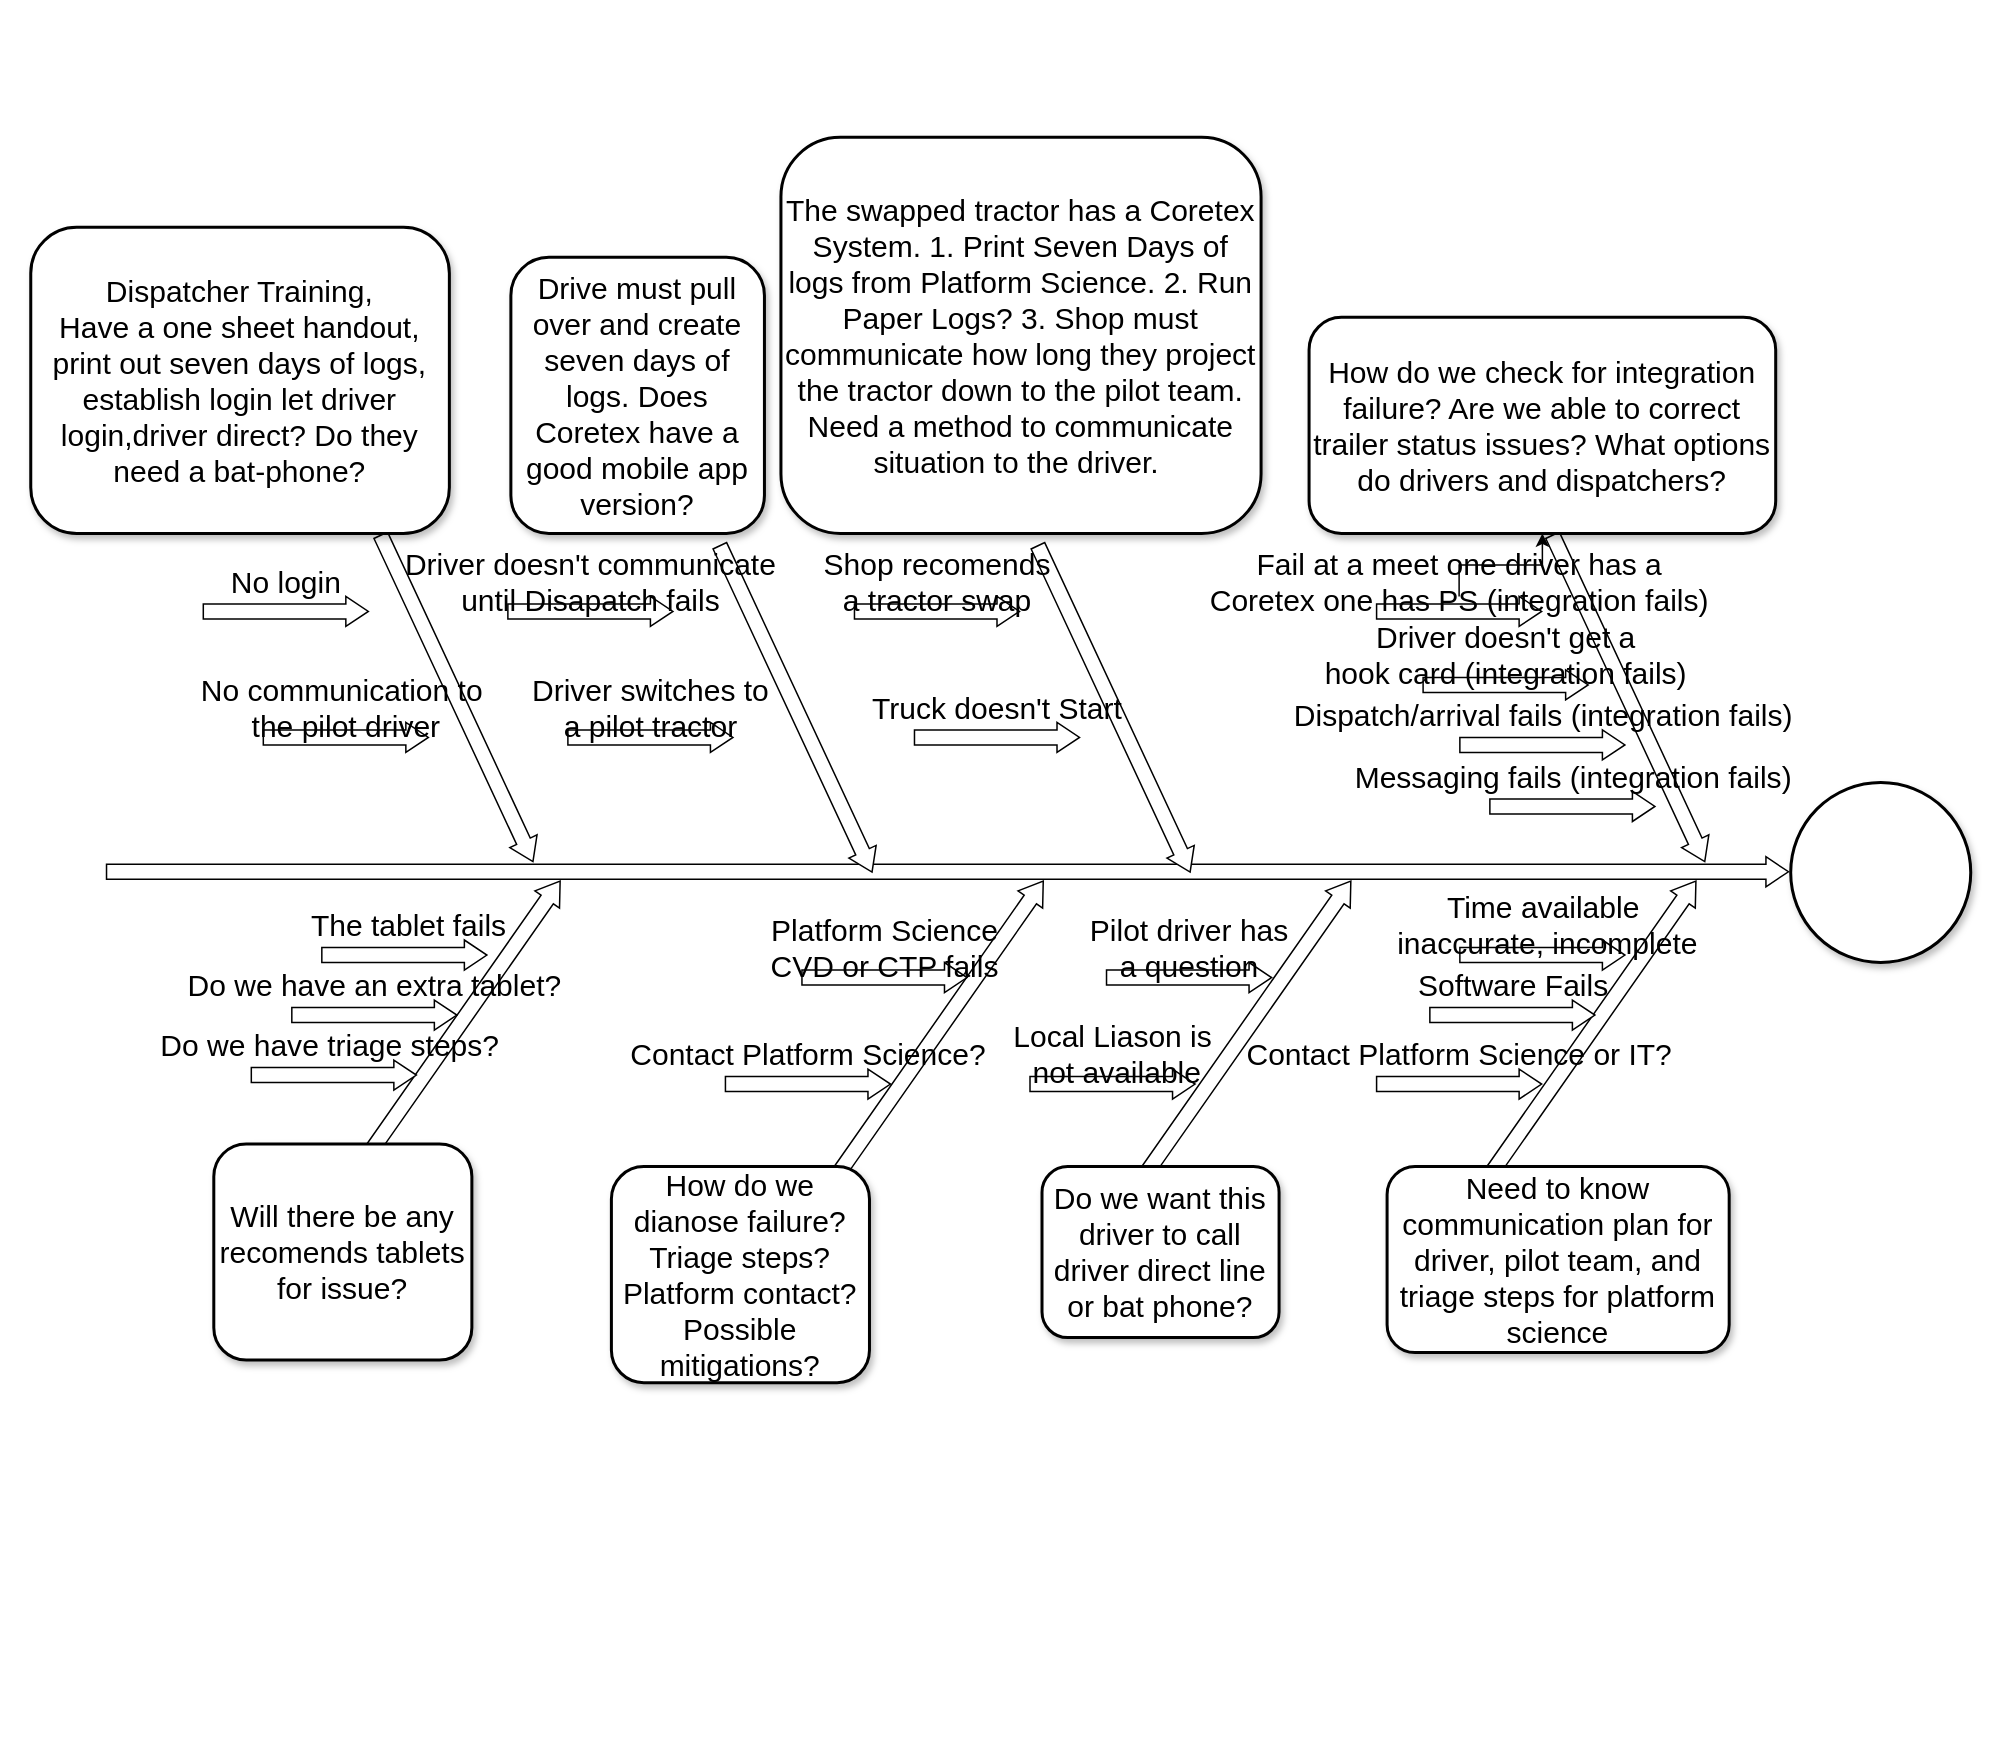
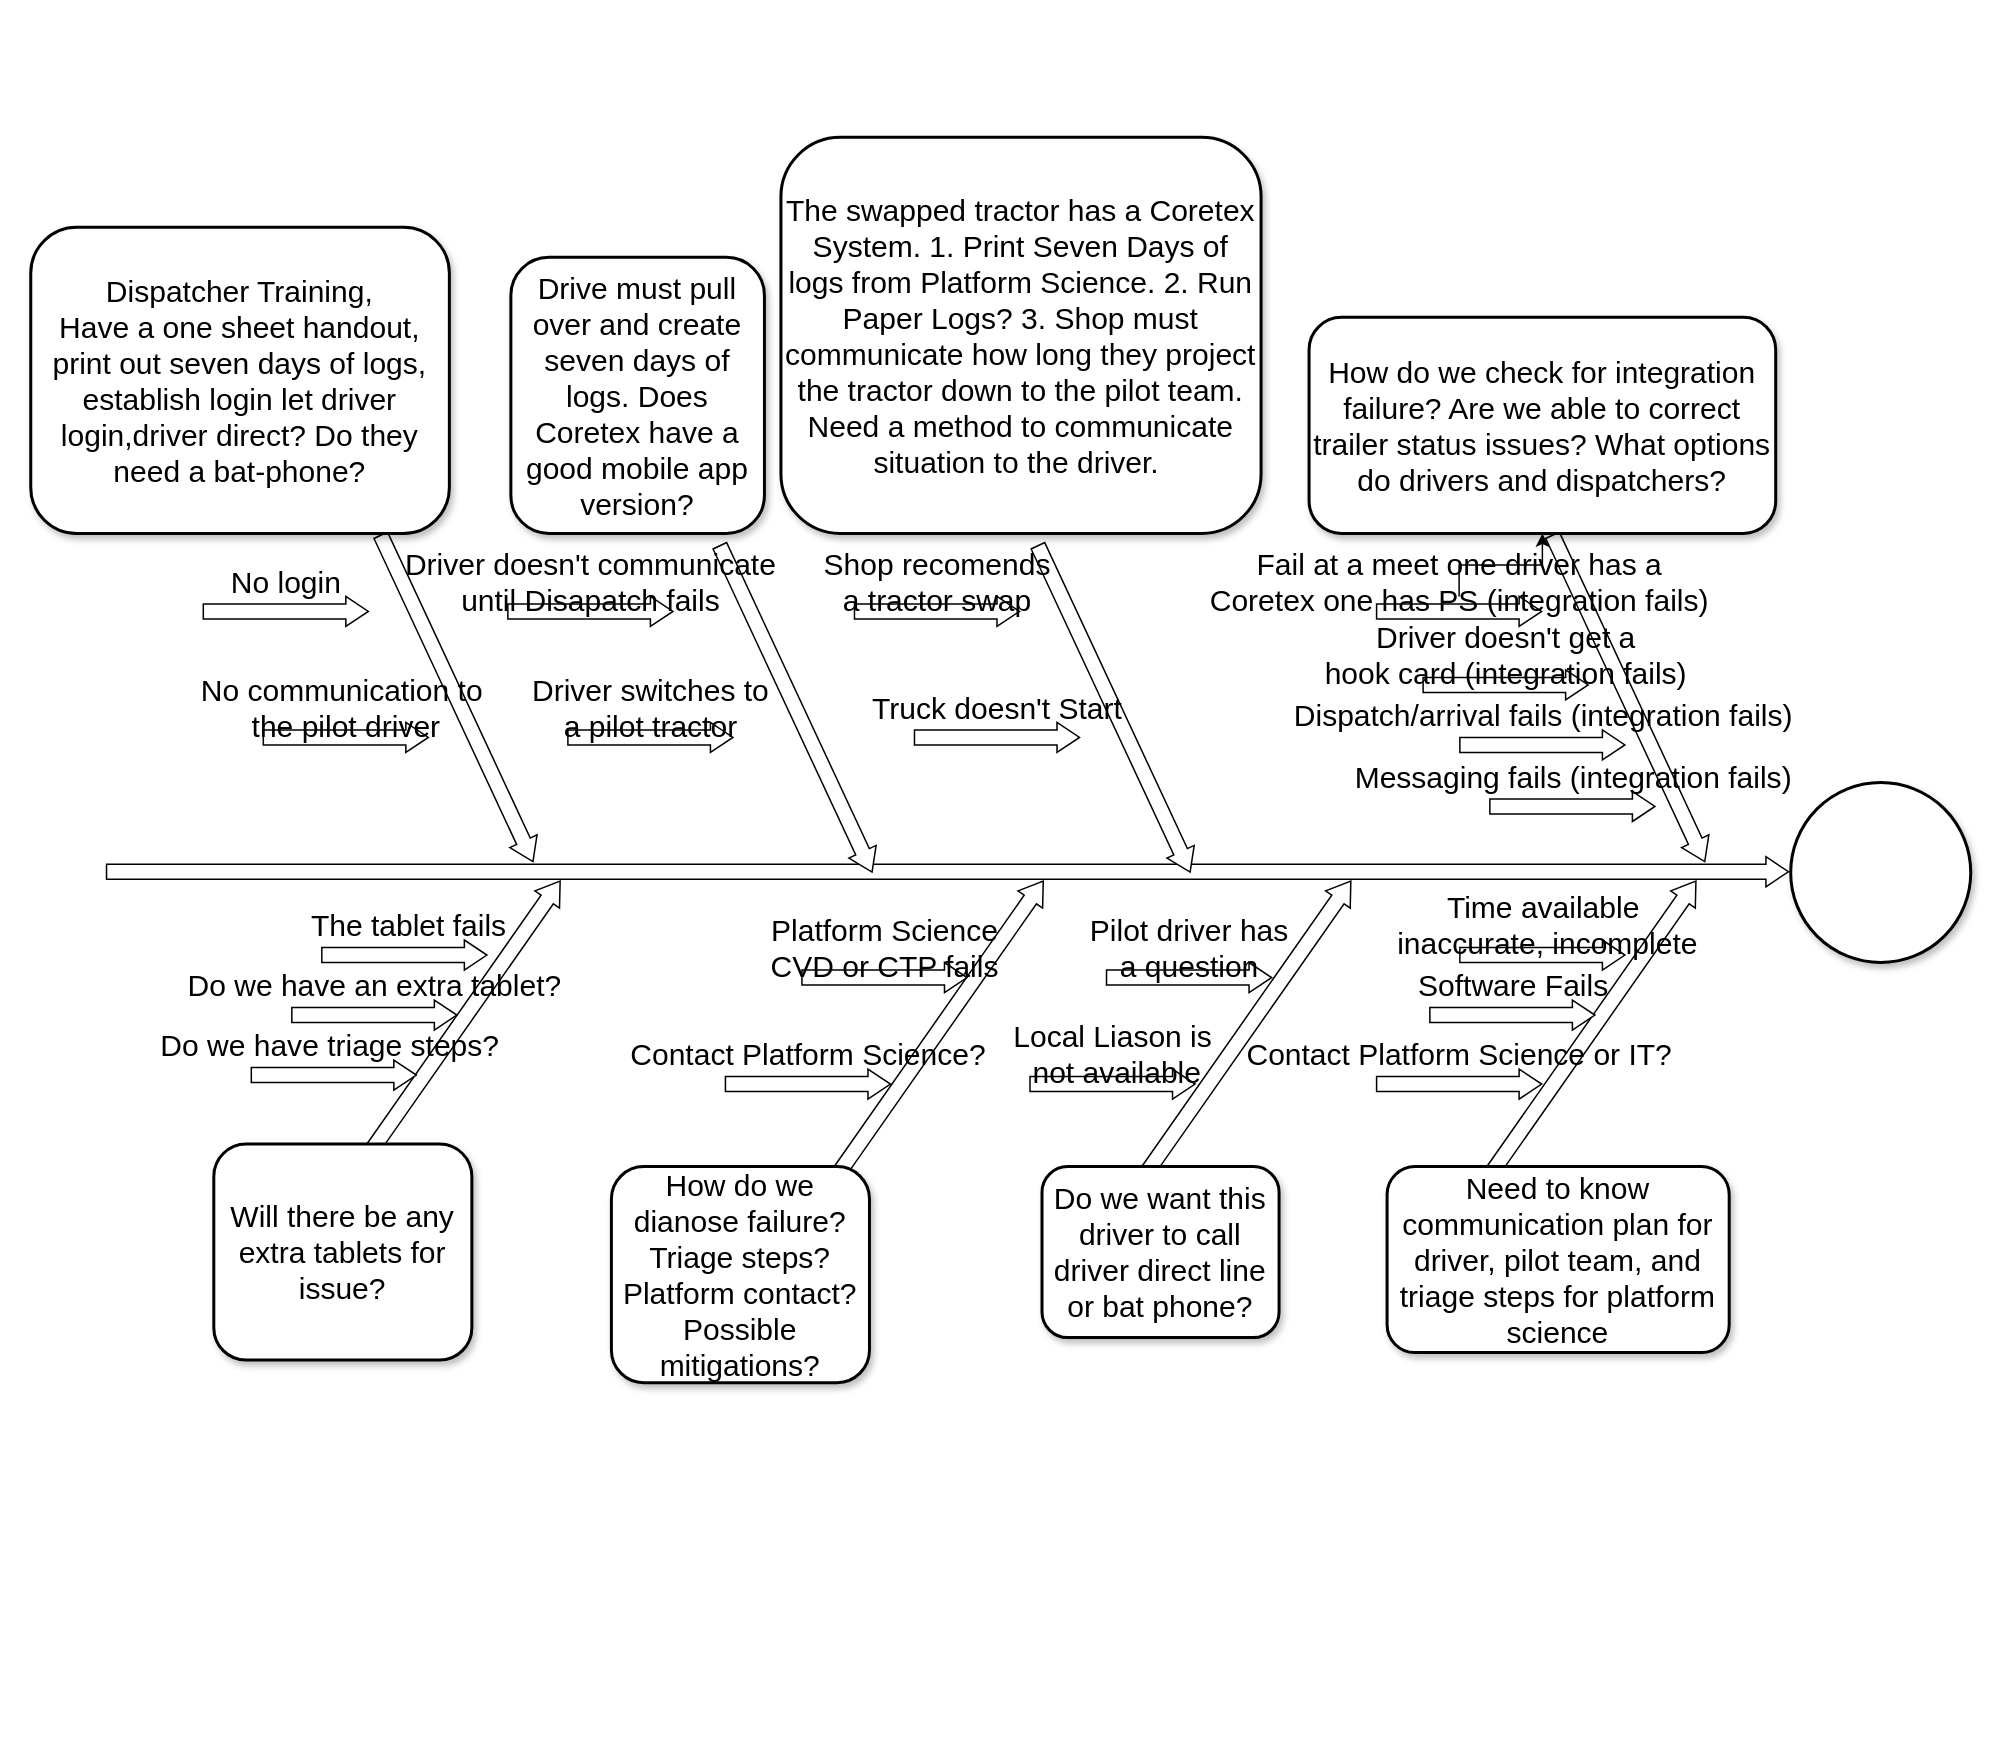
node "Will there be any recomends tablets for issue?": label "Will there be any recomends tablets for issue?" -> "Will there be any extra tablets for issue?"
